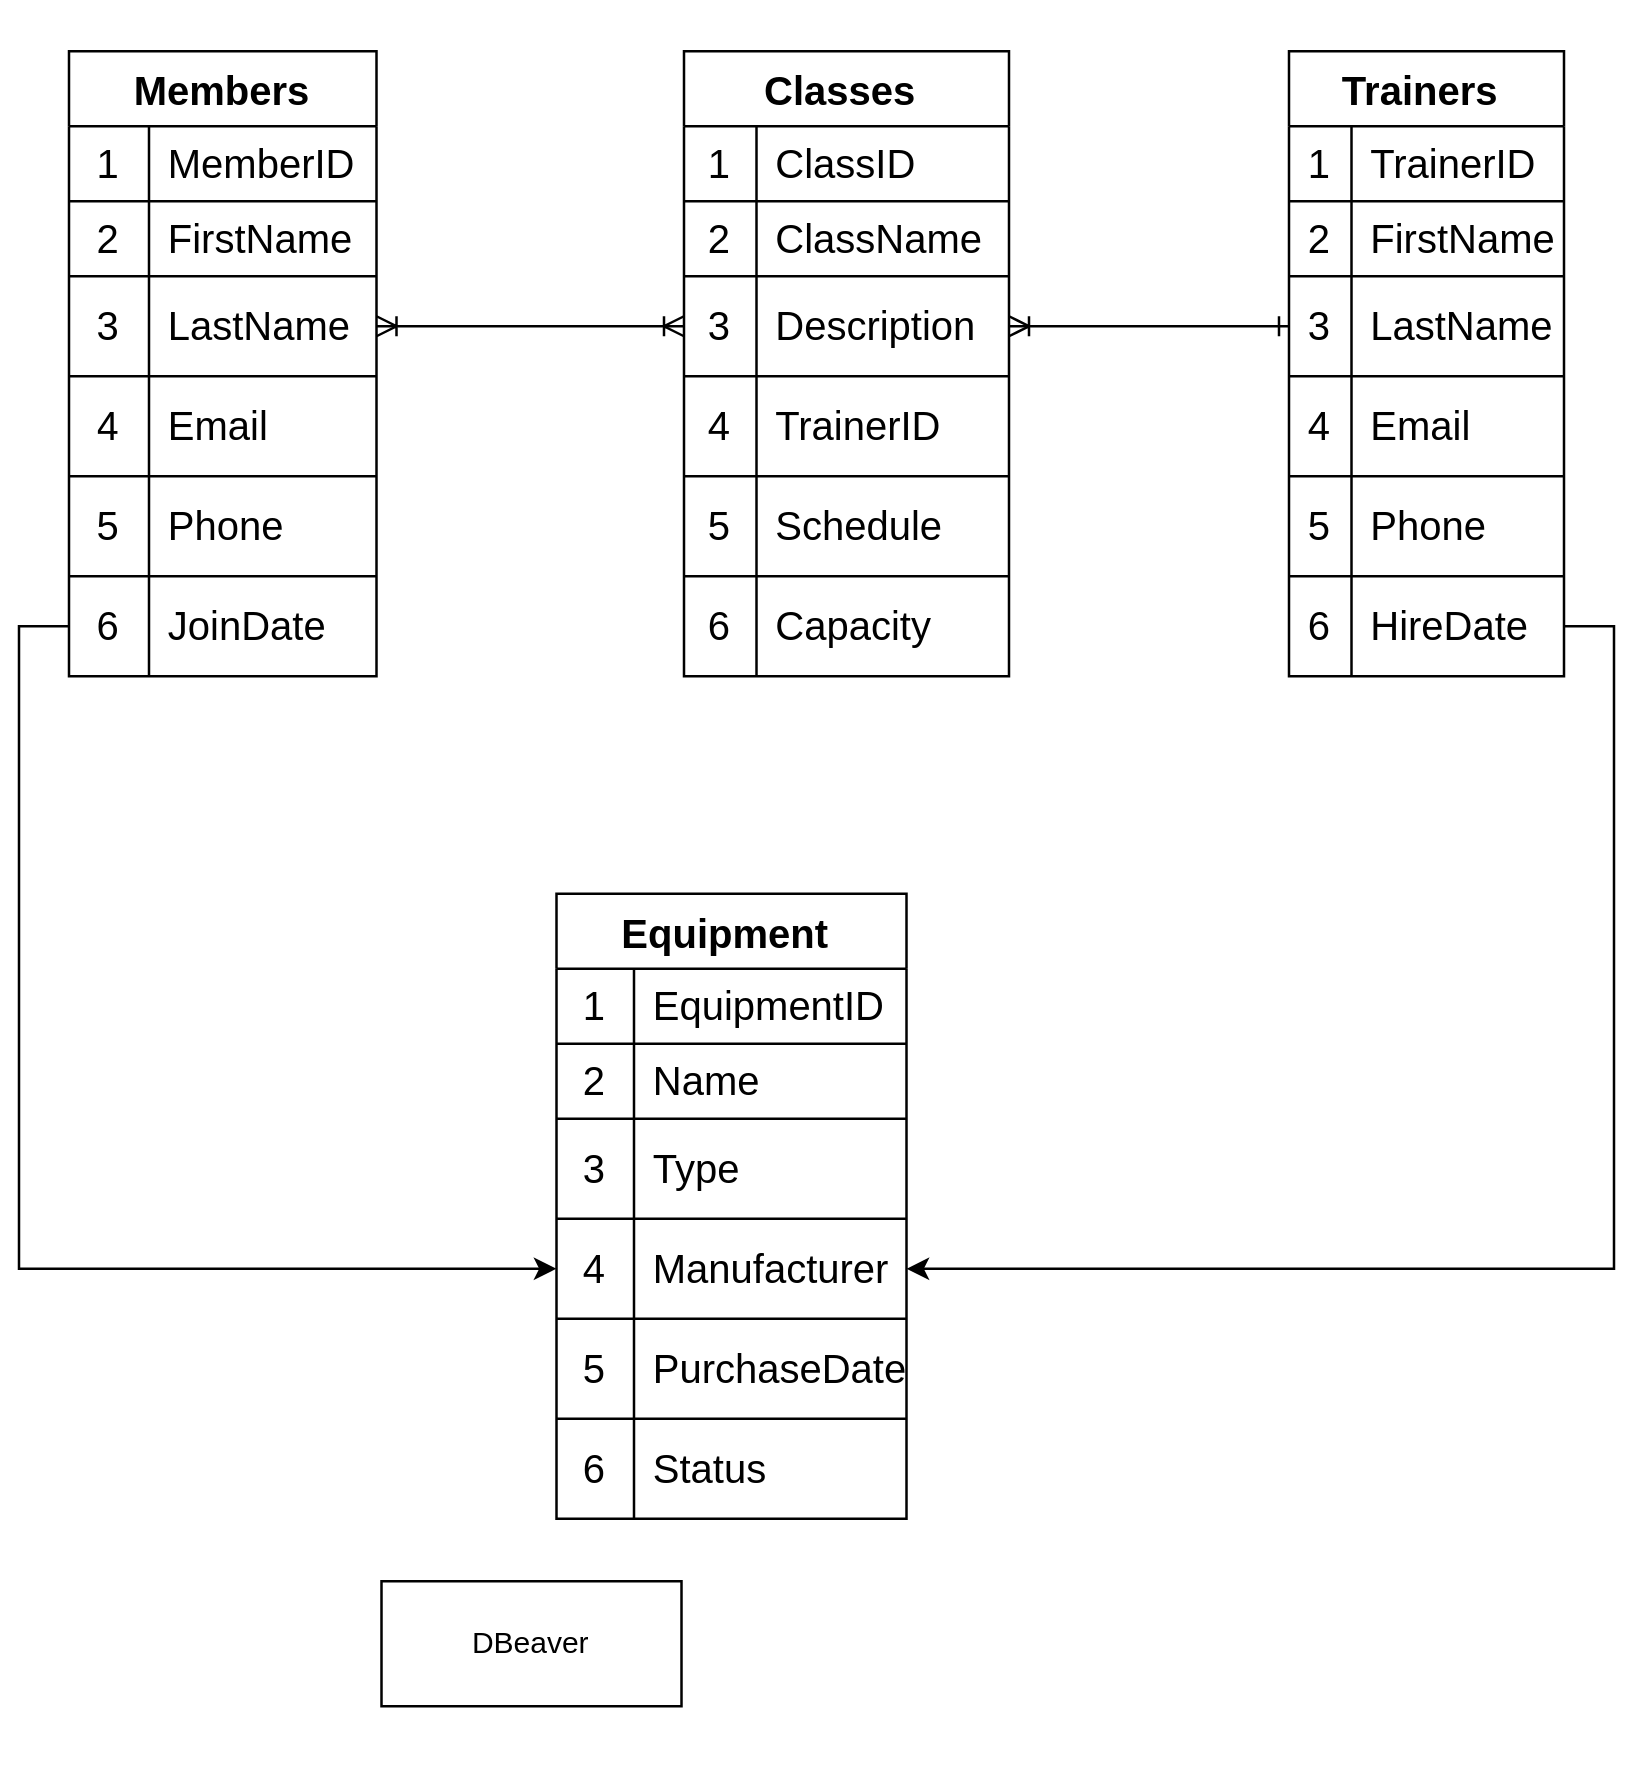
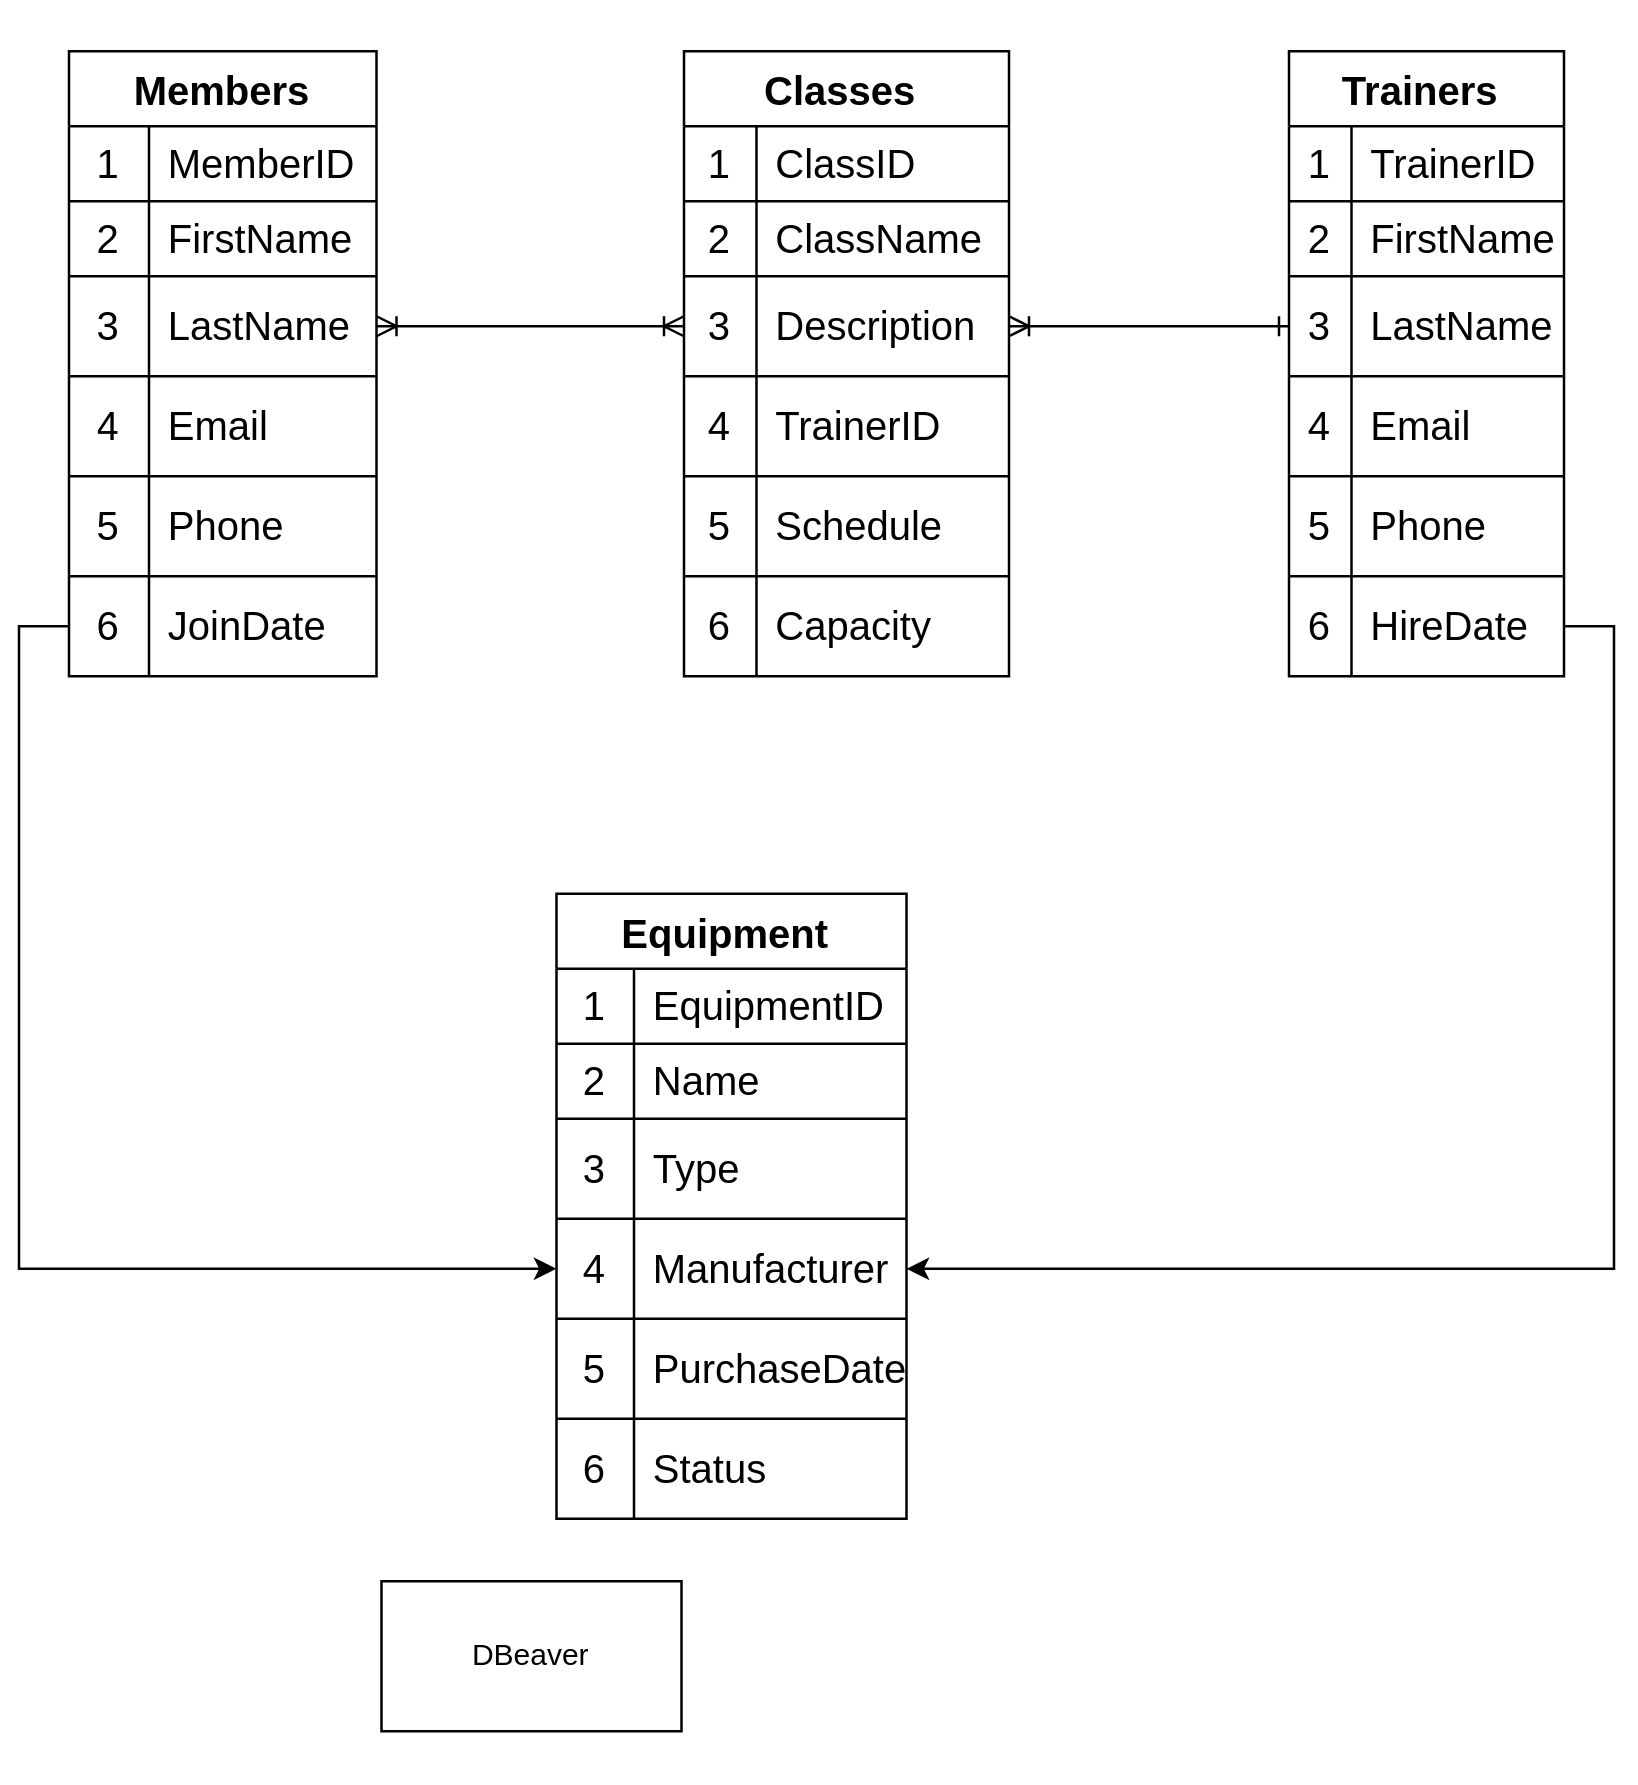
node "DBeaver": size 300x125 -> 300x150
